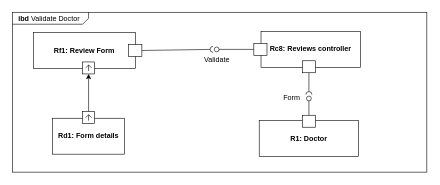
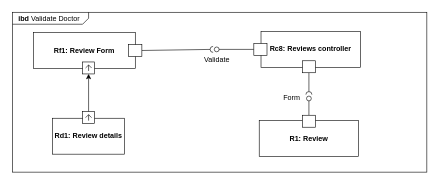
node "Rd1: Form details": label "Rd1: Form details" -> "Rd1: Review details"
node "R1: Doctor": label "R1: Doctor" -> "R1: Review"
